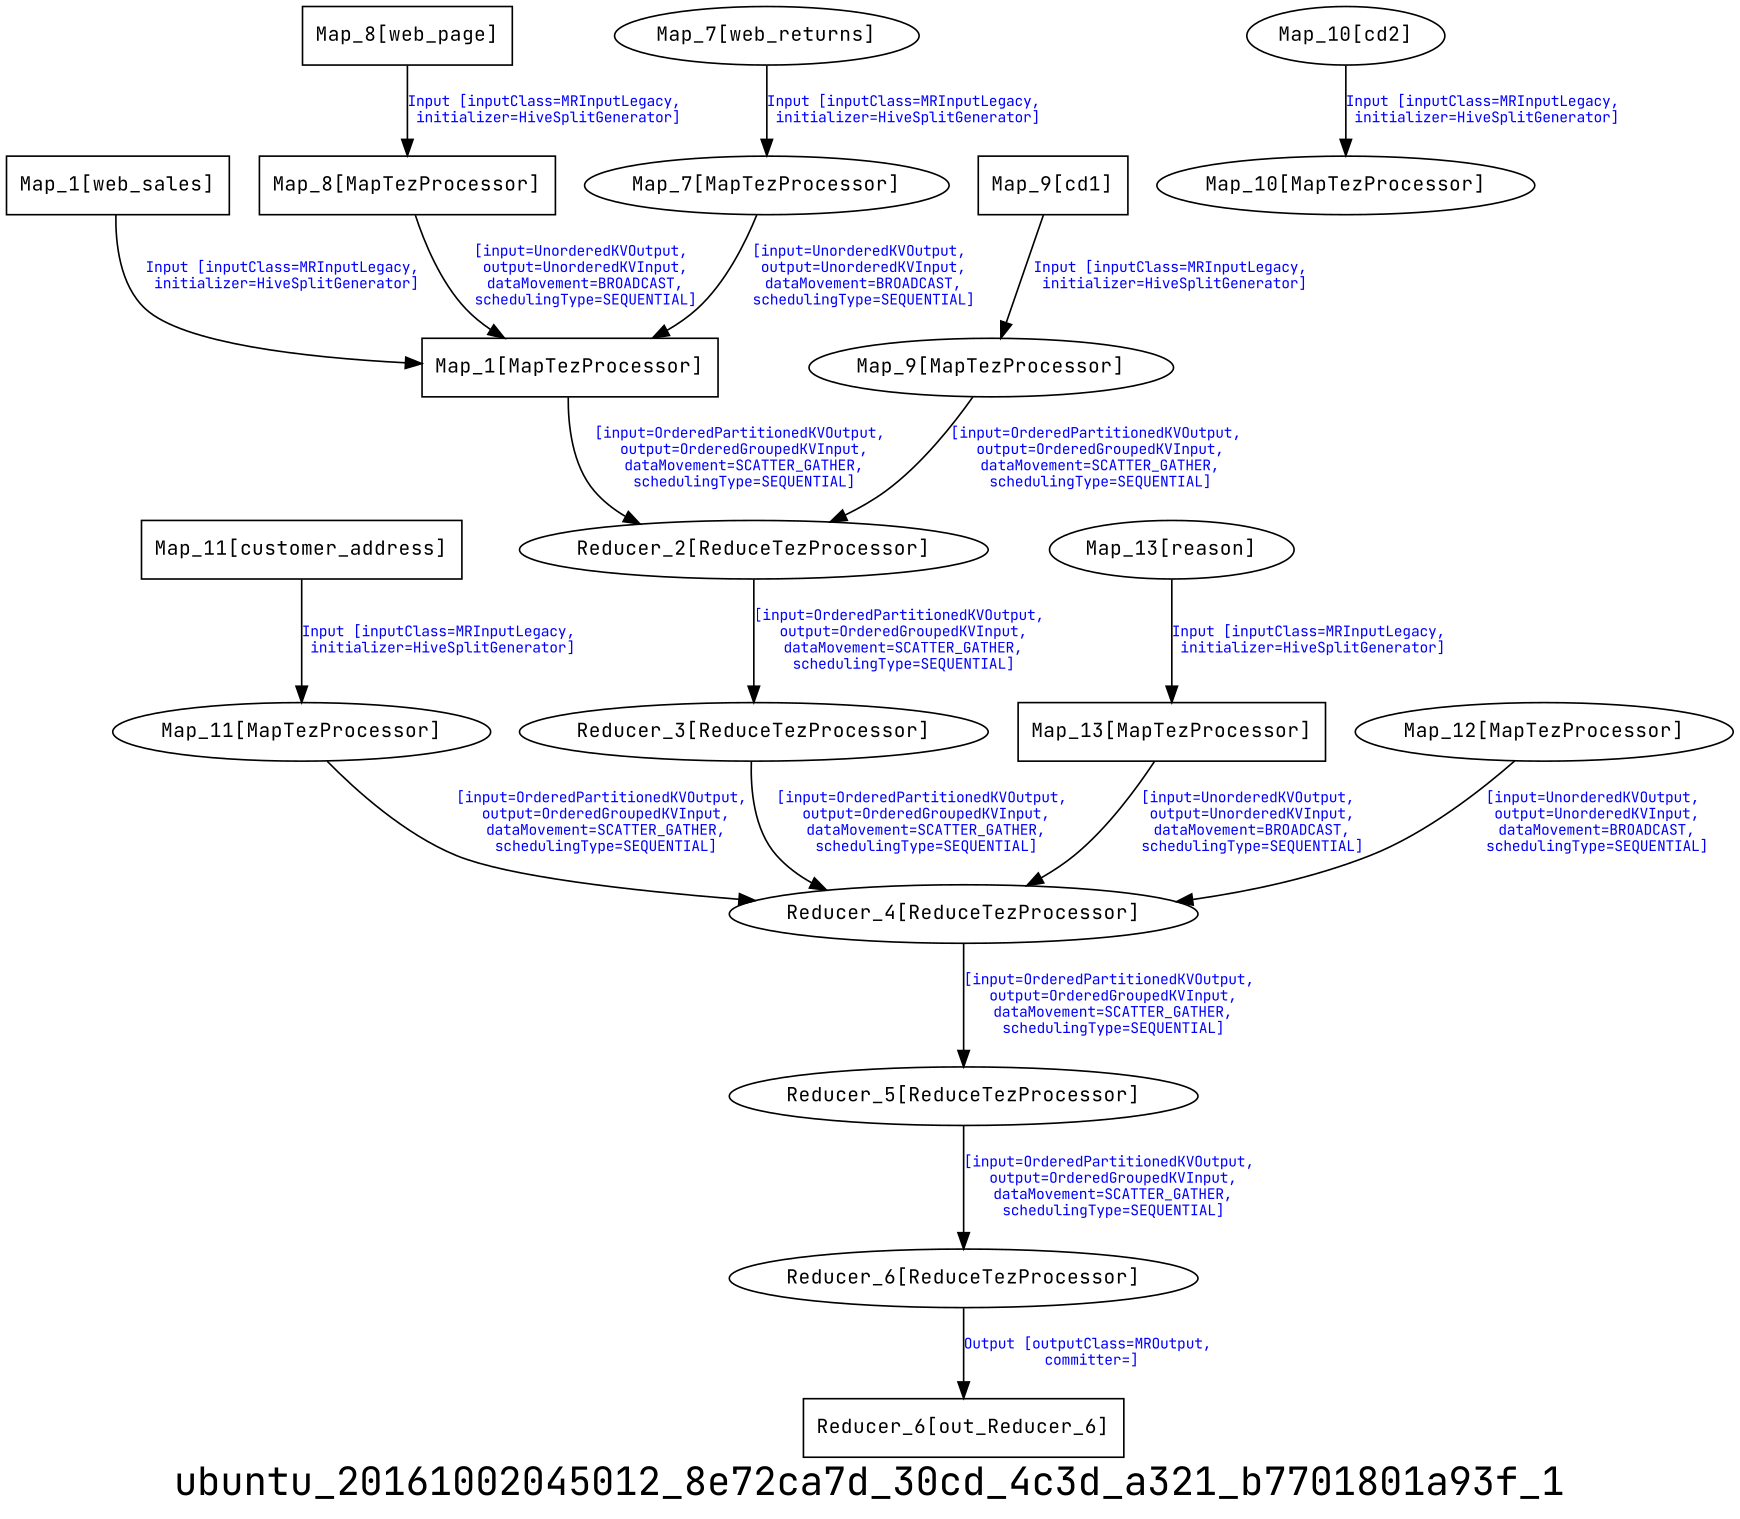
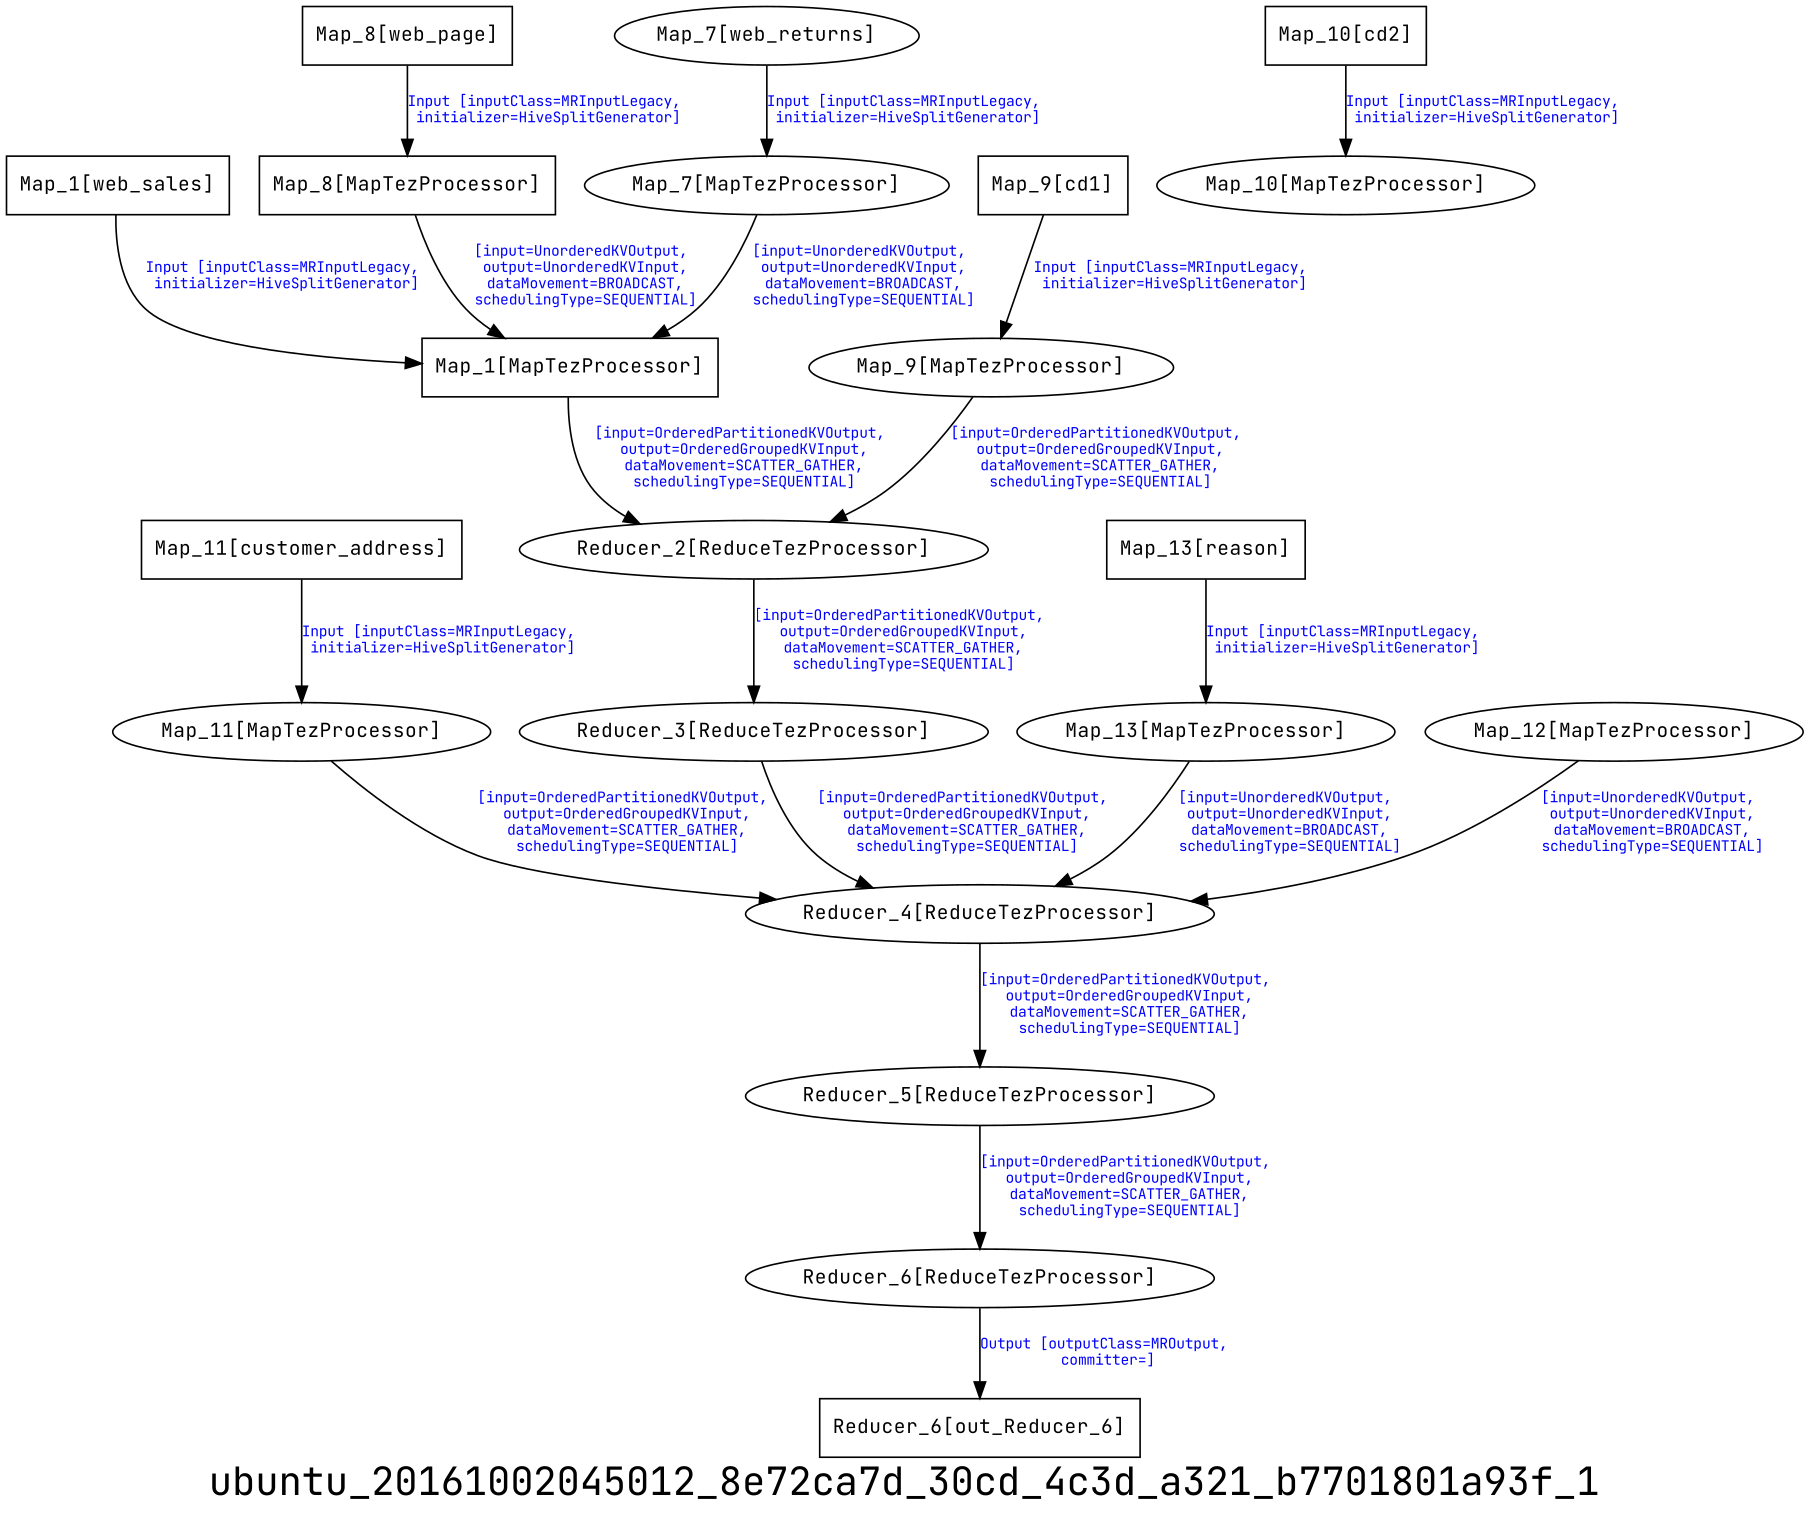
node "Map_10[cd2]": shape ellipse -> box
node "Map_13[reason]": shape ellipse -> box
node "Map_13[MapTezProcessor]": shape box -> ellipse
